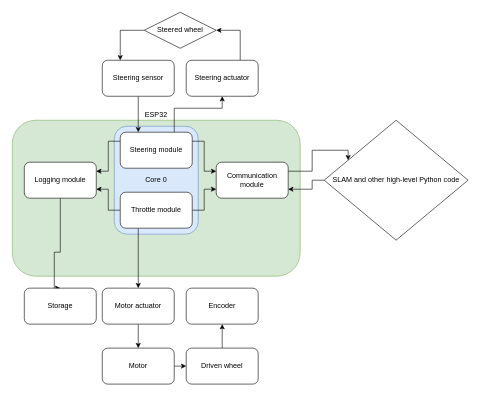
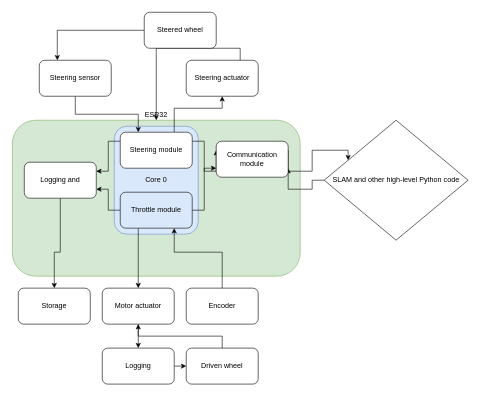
node "Steered wheel": shape diamond -> rounded rectangle
edge "Steering actuator" -> "Steered wheel": now "Steering actuator" -> "ESP32"
node "Steering sensor": moved (138, 78) -> (75, 78)
node "Logging module": label "Logging module" -> "Logging and"
node "Communication module": moved (252, 180) -> (252, 159)
node "Throttle module": fillcolor #ffffff -> #dae8fc
edge "Encoder" -> "Throttle module": added
node "Storage": moved (60, 306) -> (54, 306)
edge "Driven wheel" -> "Encoder": now "Driven wheel" -> "Motor actuator"
node "Motor": label "Motor" -> "Logging"
